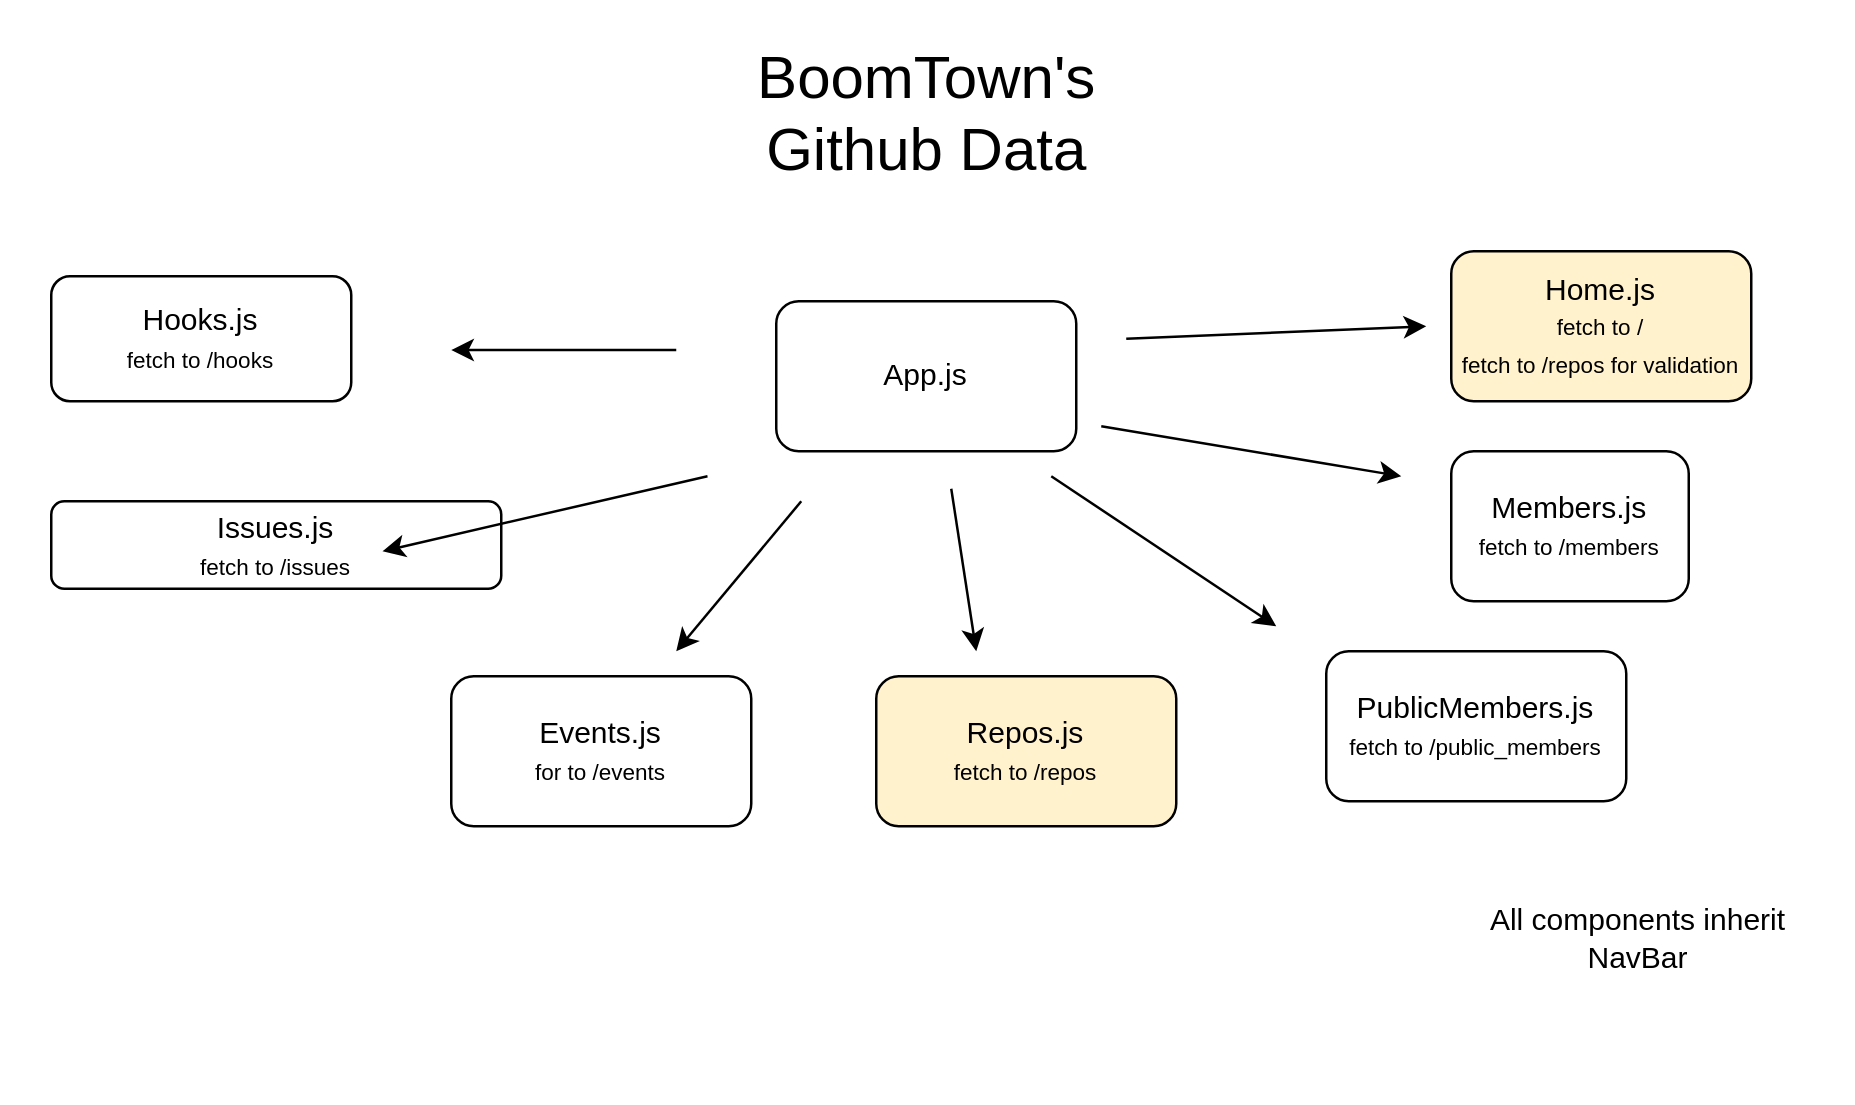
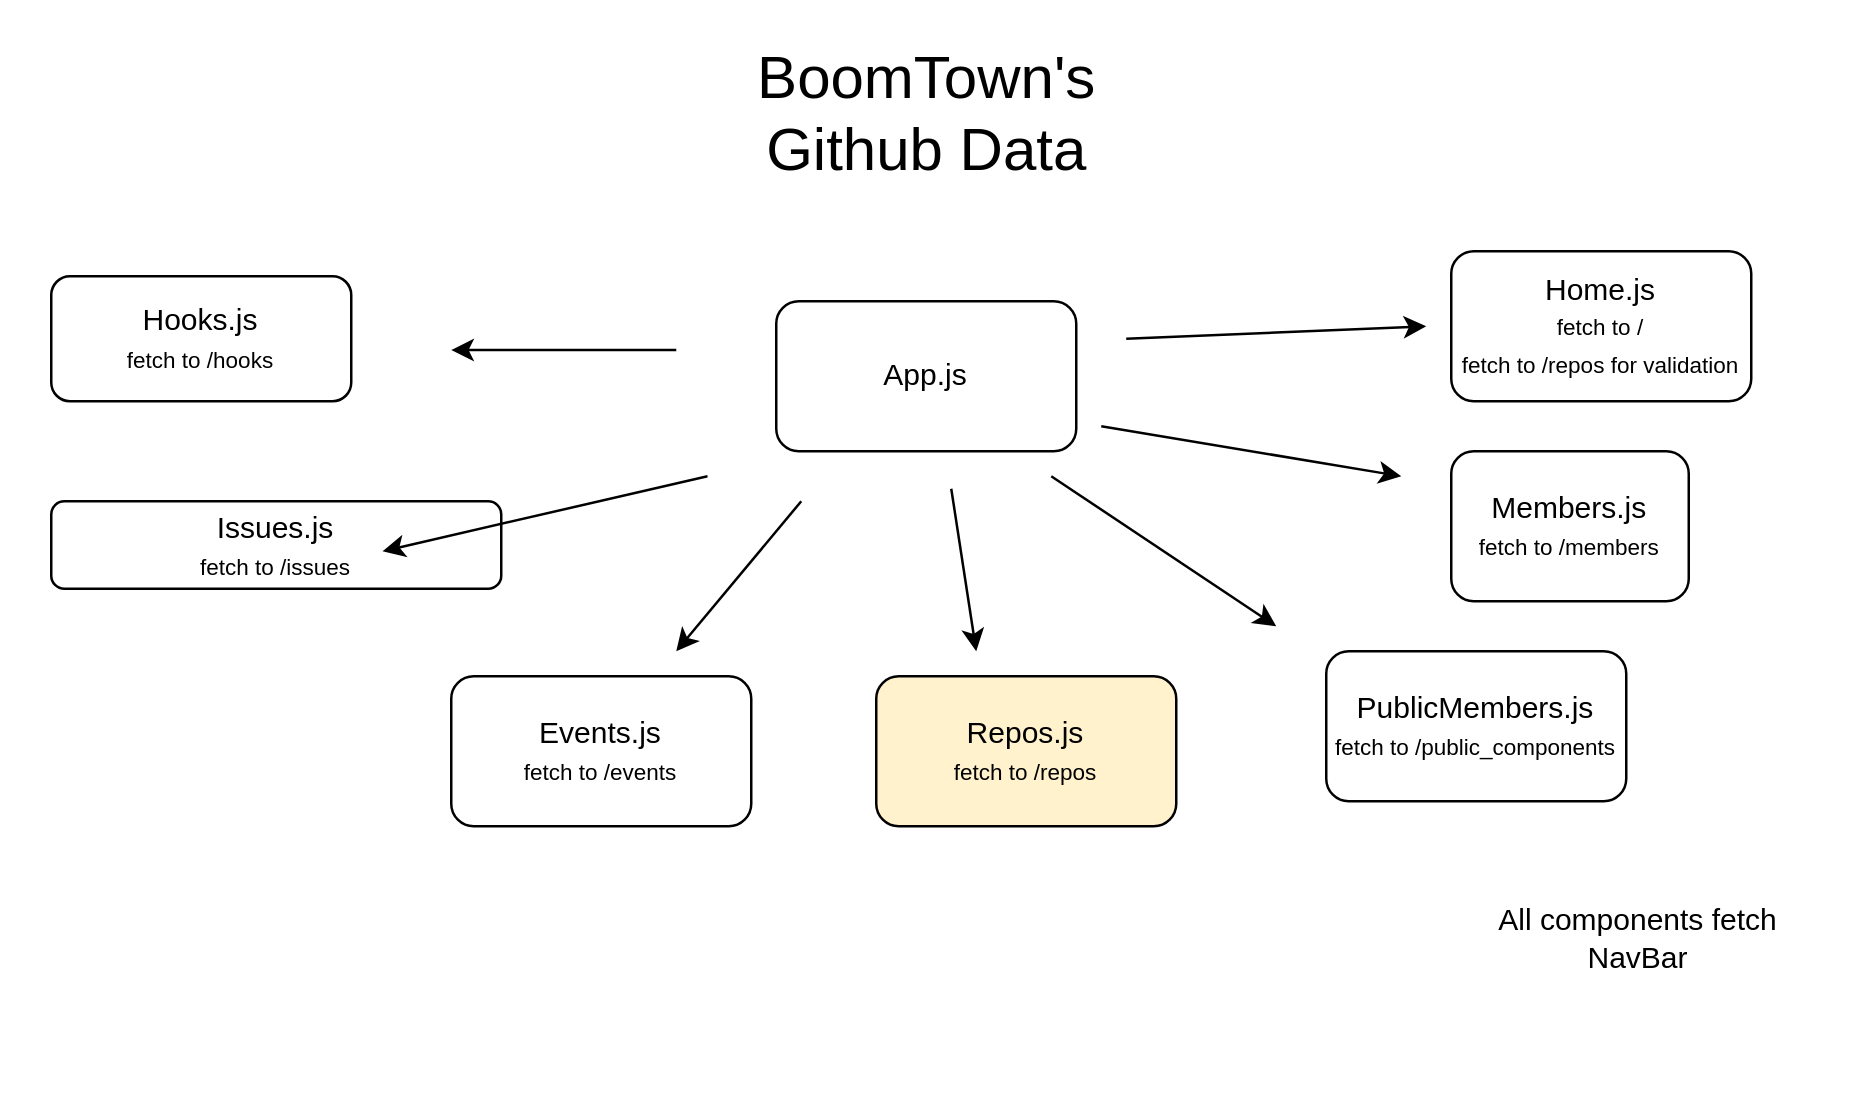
node "Home.js fetch to / fetch to /repos for validation": fillcolor #fff2cc -> #ffffff
node "PublicMembers.js fetch to /public_members": label "PublicMembers.js fetch to /public_members" -> "PublicMembers.js fetch to /public_components"
node "Events.js for to /events": label "Events.js for to /events" -> "Events.js fetch to /events"
node "All components inherit NavBar": label "All components inherit NavBar" -> "All components fetch NavBar"
